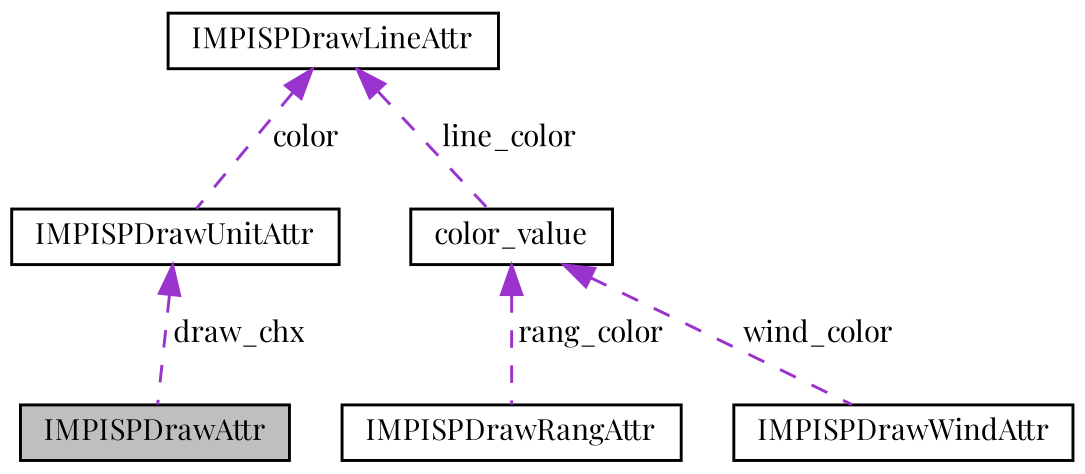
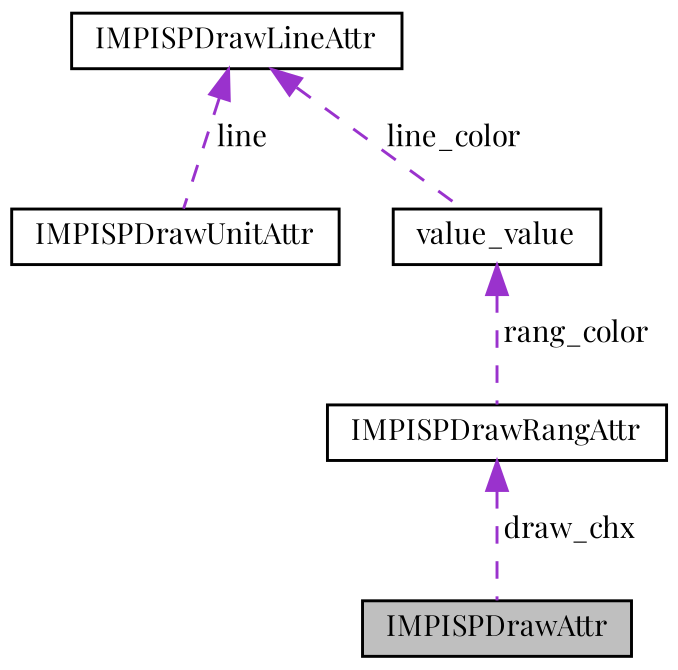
edge "IMPISPDrawUnitAttr" -> "IMPISPDrawLineAttr": label " color" -> " line"
node "color_value": label "color_value" -> "value_value"
edge "IMPISPDrawAttr" -> "IMPISPDrawUnitAttr": now "IMPISPDrawAttr" -> "IMPISPDrawRangAttr"
node "IMPISPDrawWindAttr": removed
